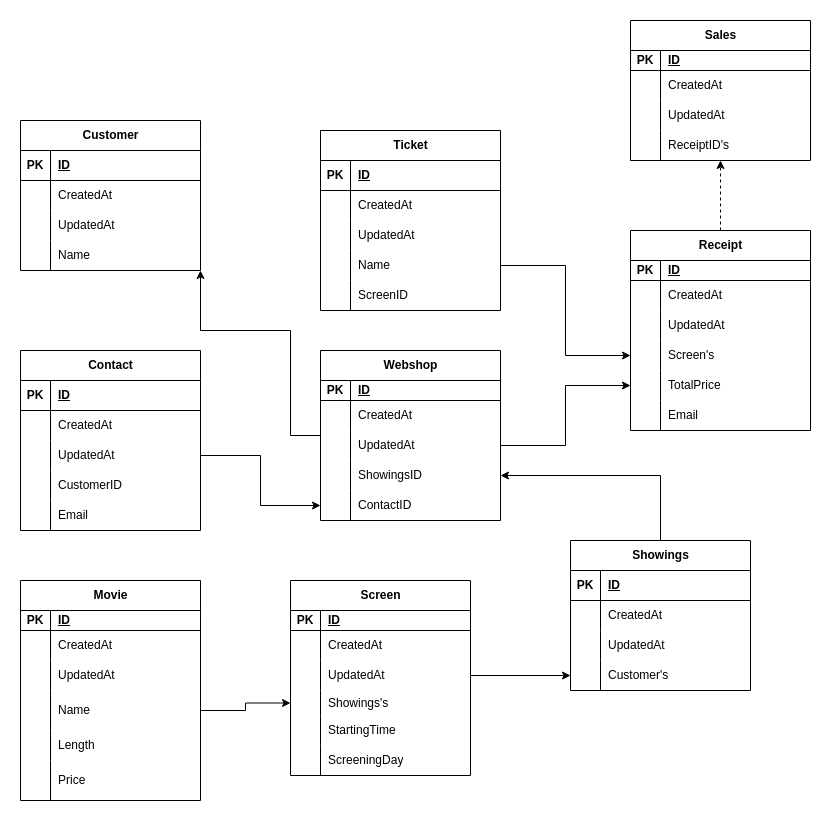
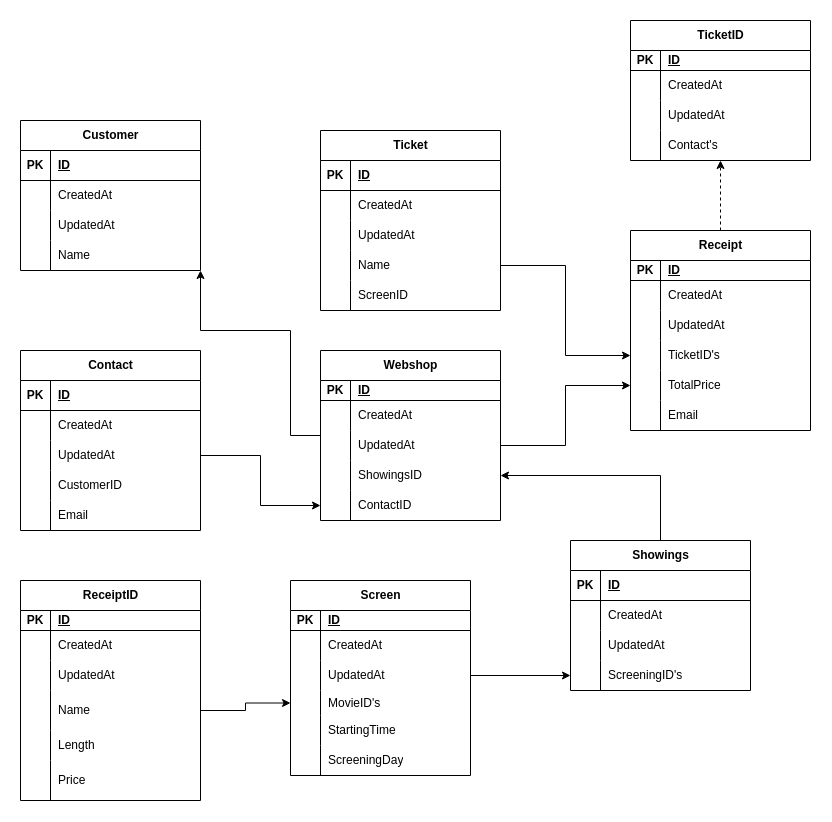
node "Sales": label "Sales" -> "TicketID"
node "ReceiptID's": label "ReceiptID's" -> "Contact's"
node "Screen's": label "Screen's" -> "TicketID's"
node "Movie": label "Movie" -> "ReceiptID"
node "Customer's": label "Customer's" -> "ScreeningID's"
node "Showings's": label "Showings's" -> "MovieID's"
